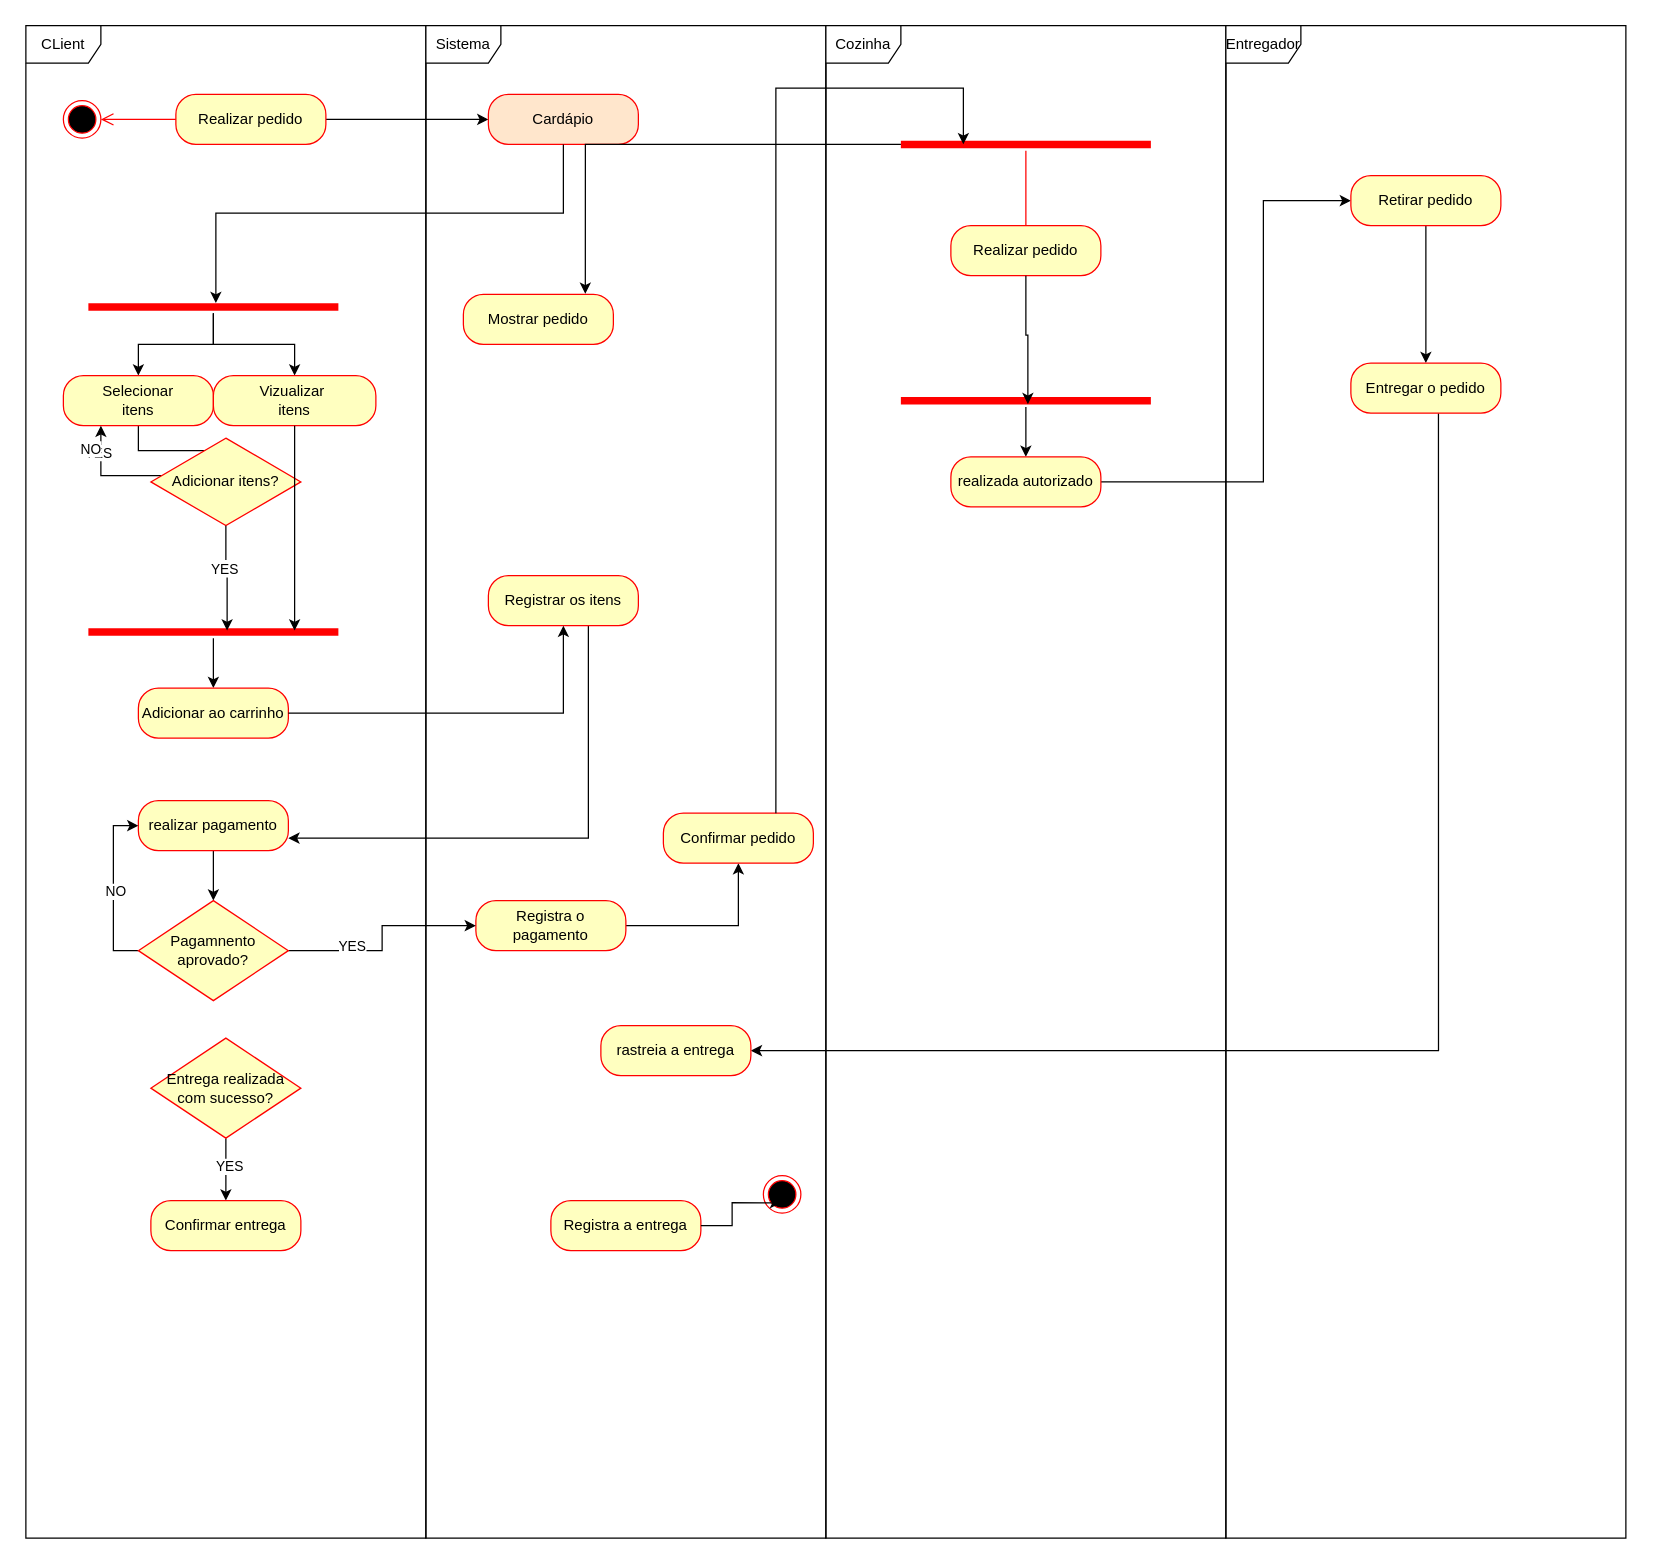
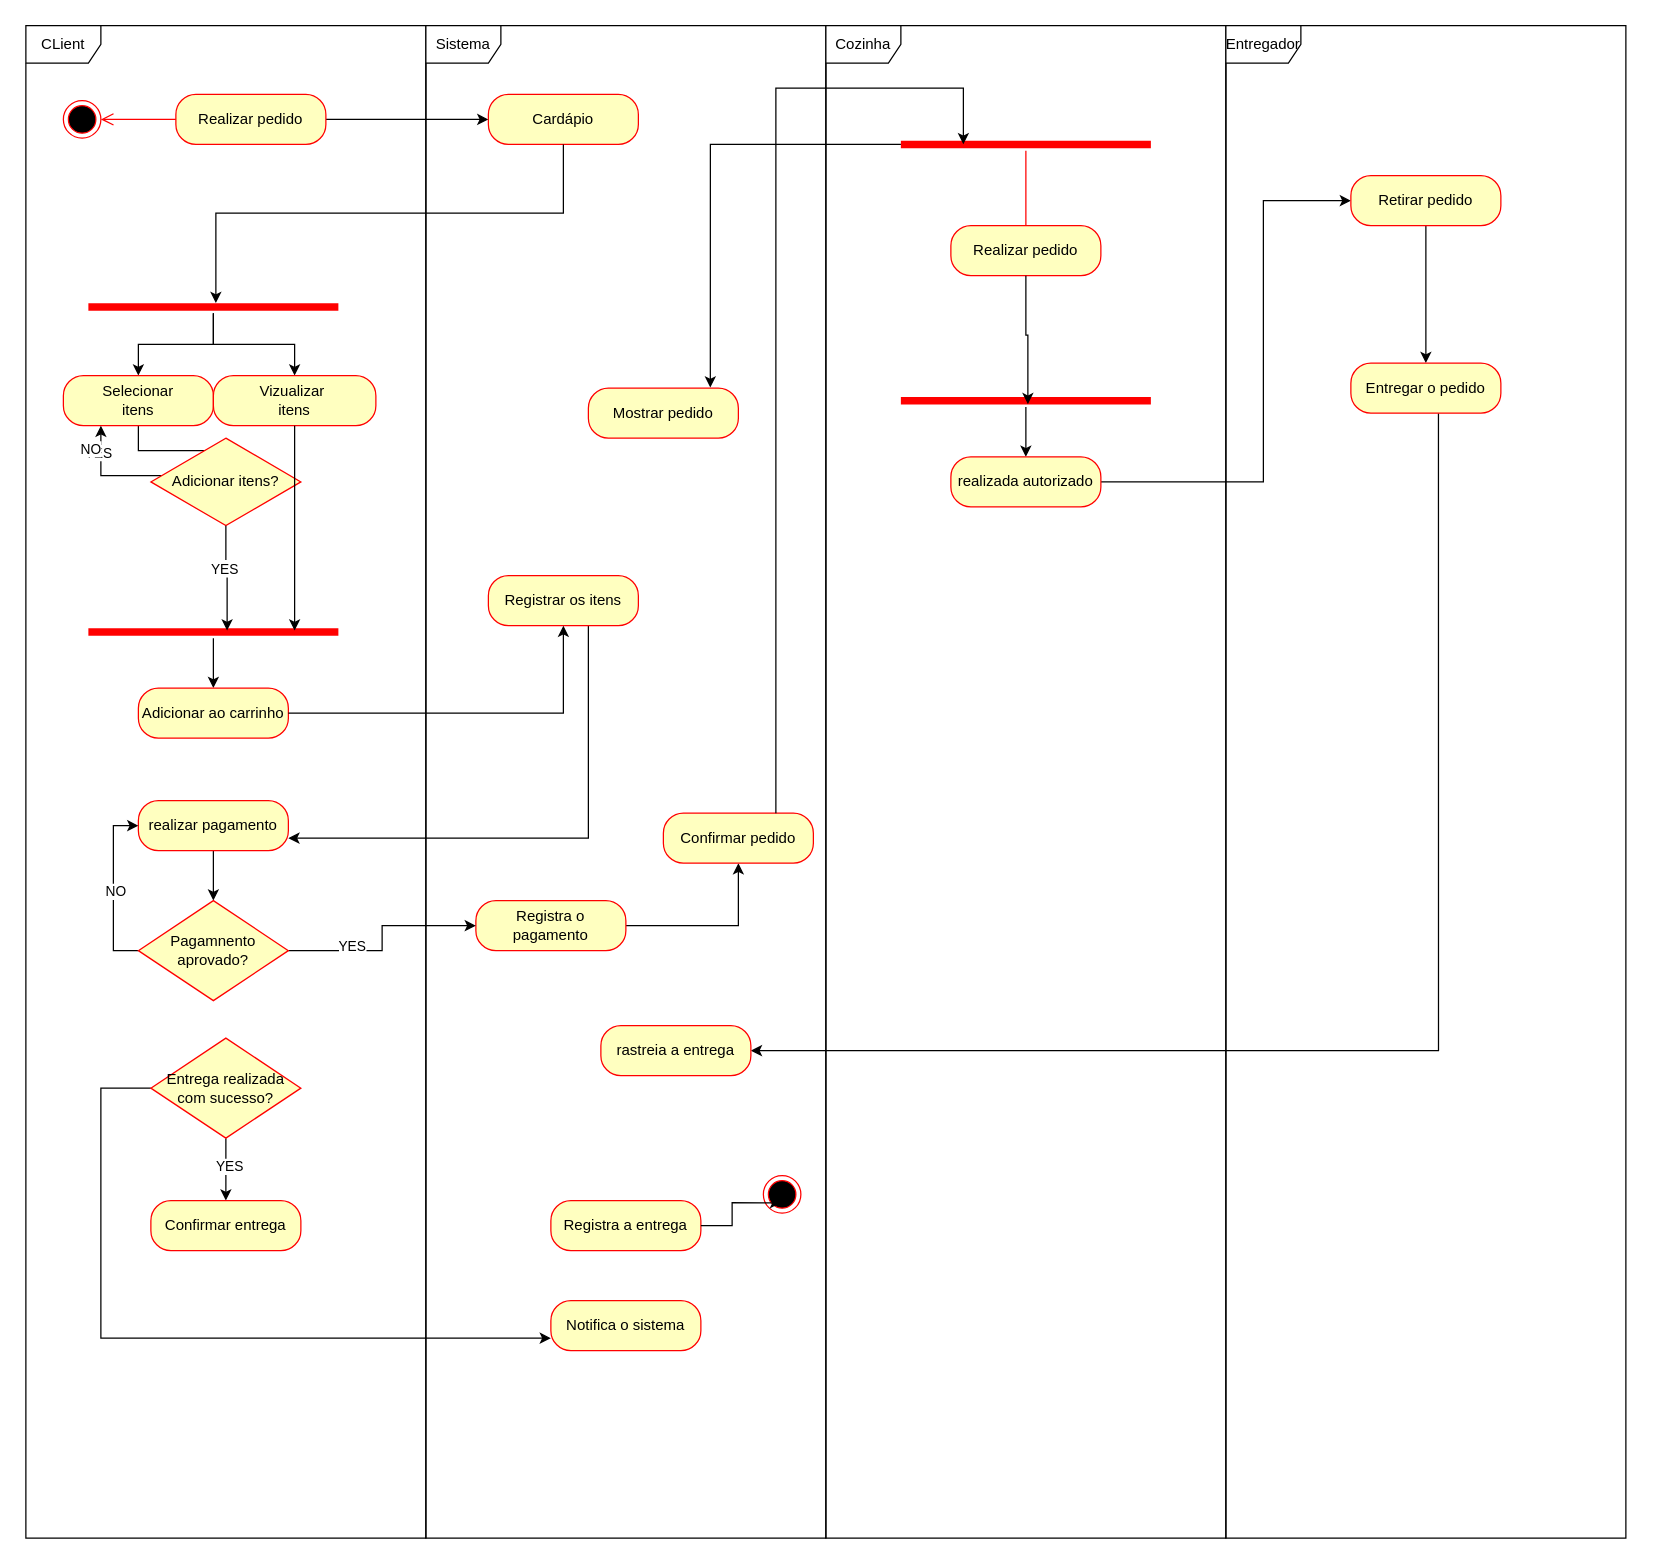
node "Cardápio": fillcolor #ffe6cc -> #ffffc0
node "Mostrar pedido": moved (538, 319) -> (663, 413)
node "Notifica o sistema": added
edge "Entrega realizada com sucesso?" -> "Notifica o sistema": added
